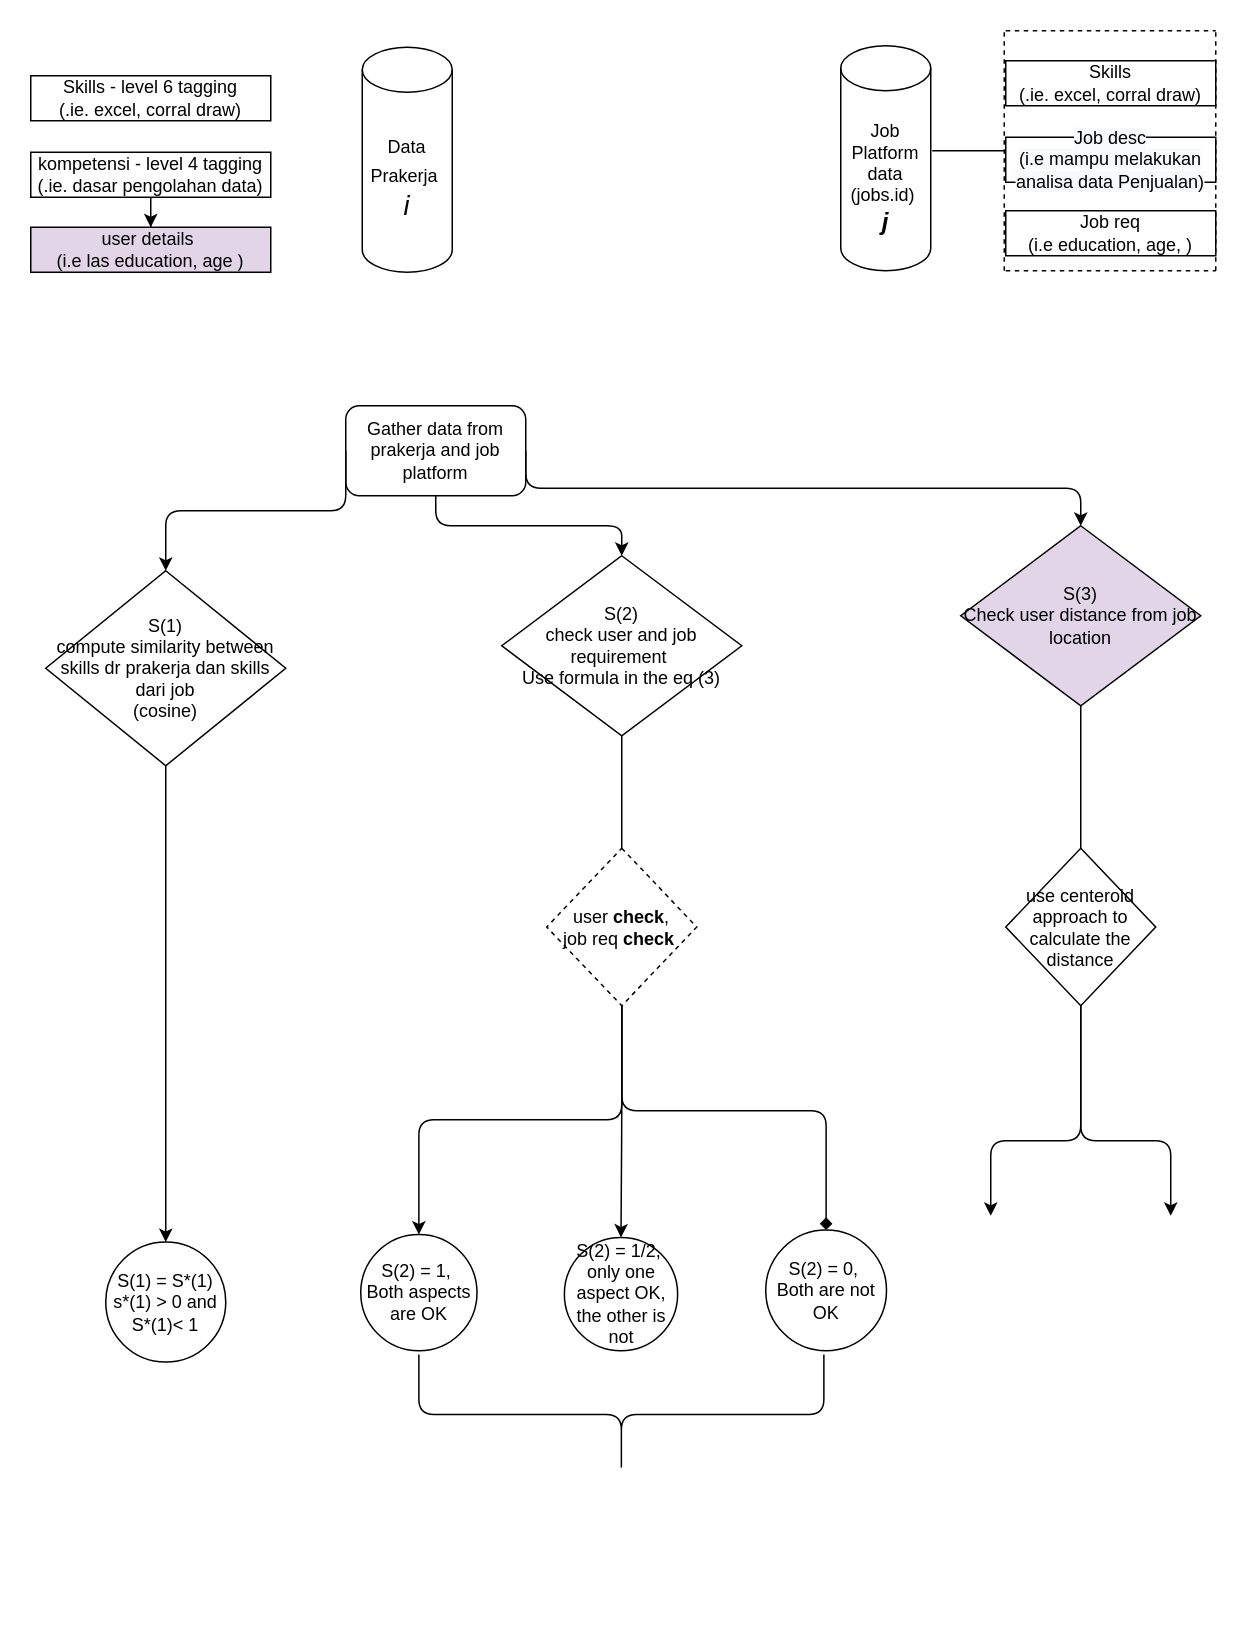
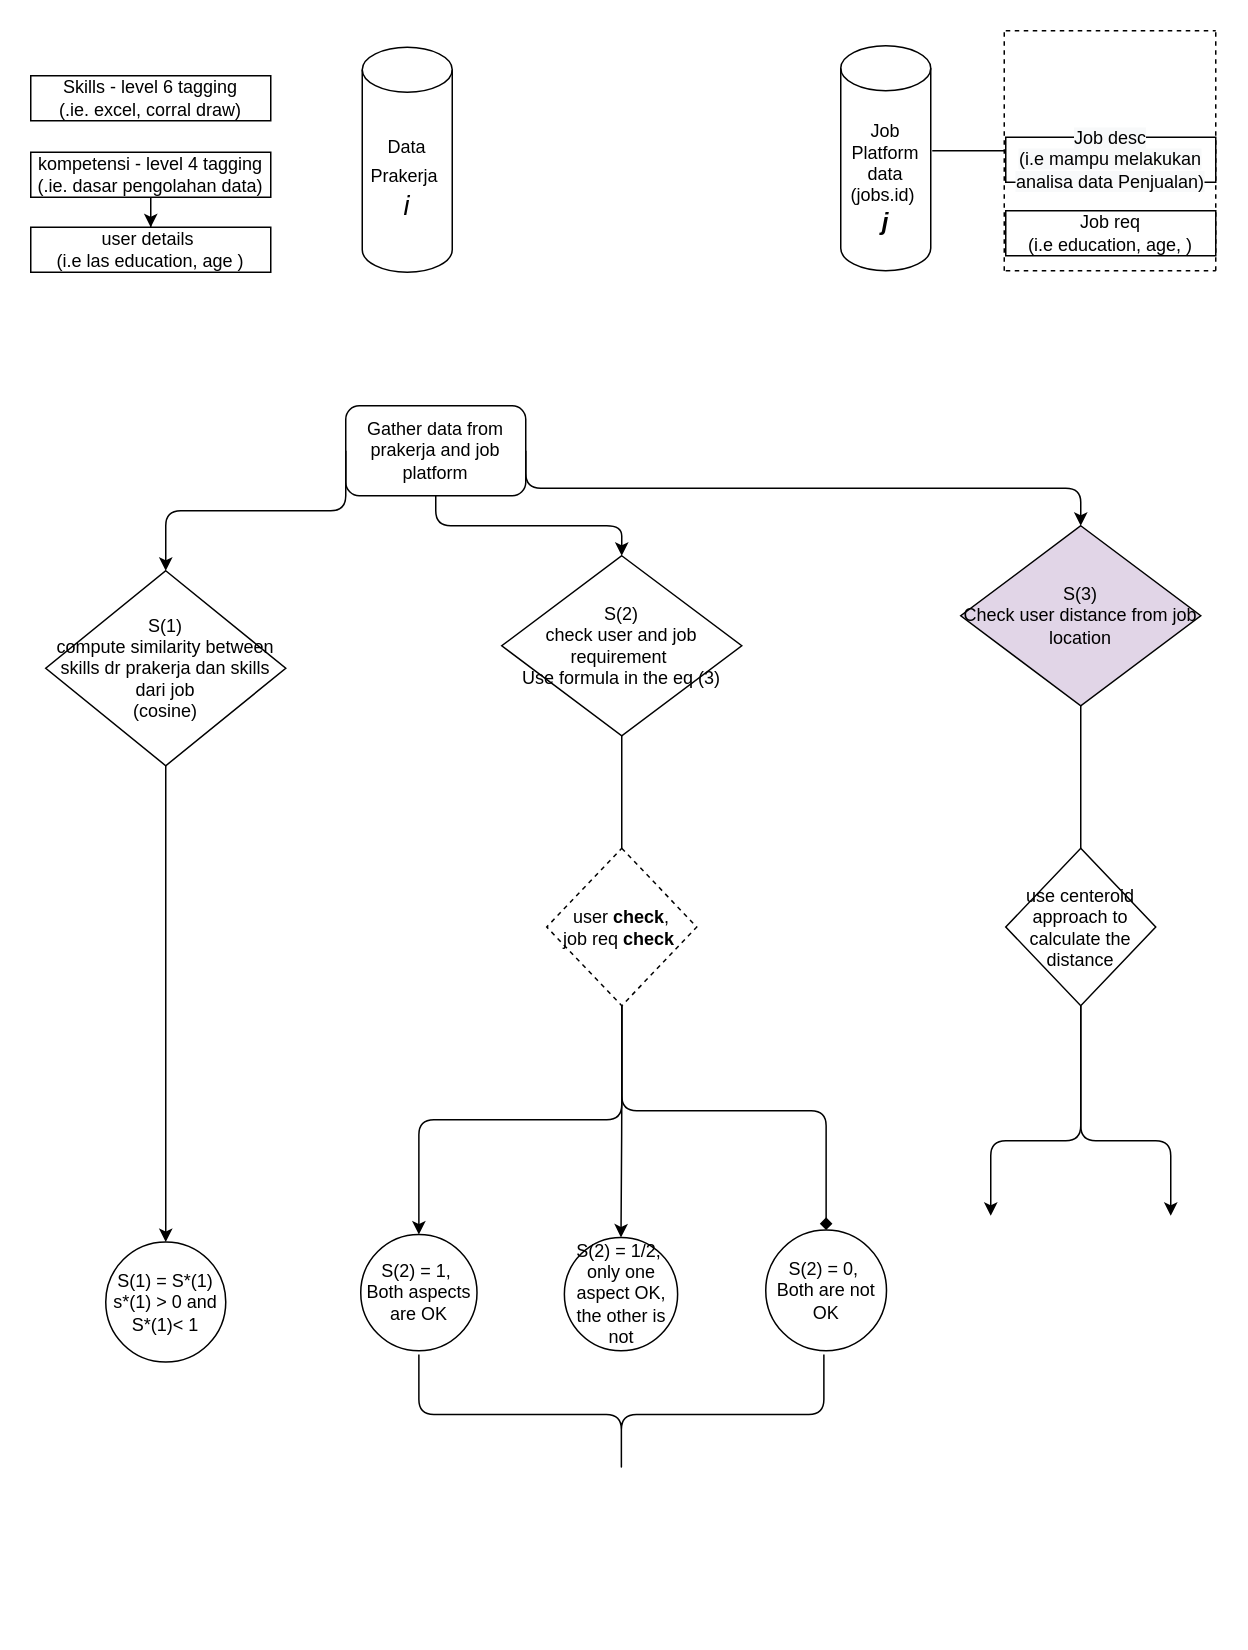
node "Skills (.ie. excel, corral draw)": removed
node "user details (i.e las education, age )": fillcolor #e1d5e7 -> #ffffff
